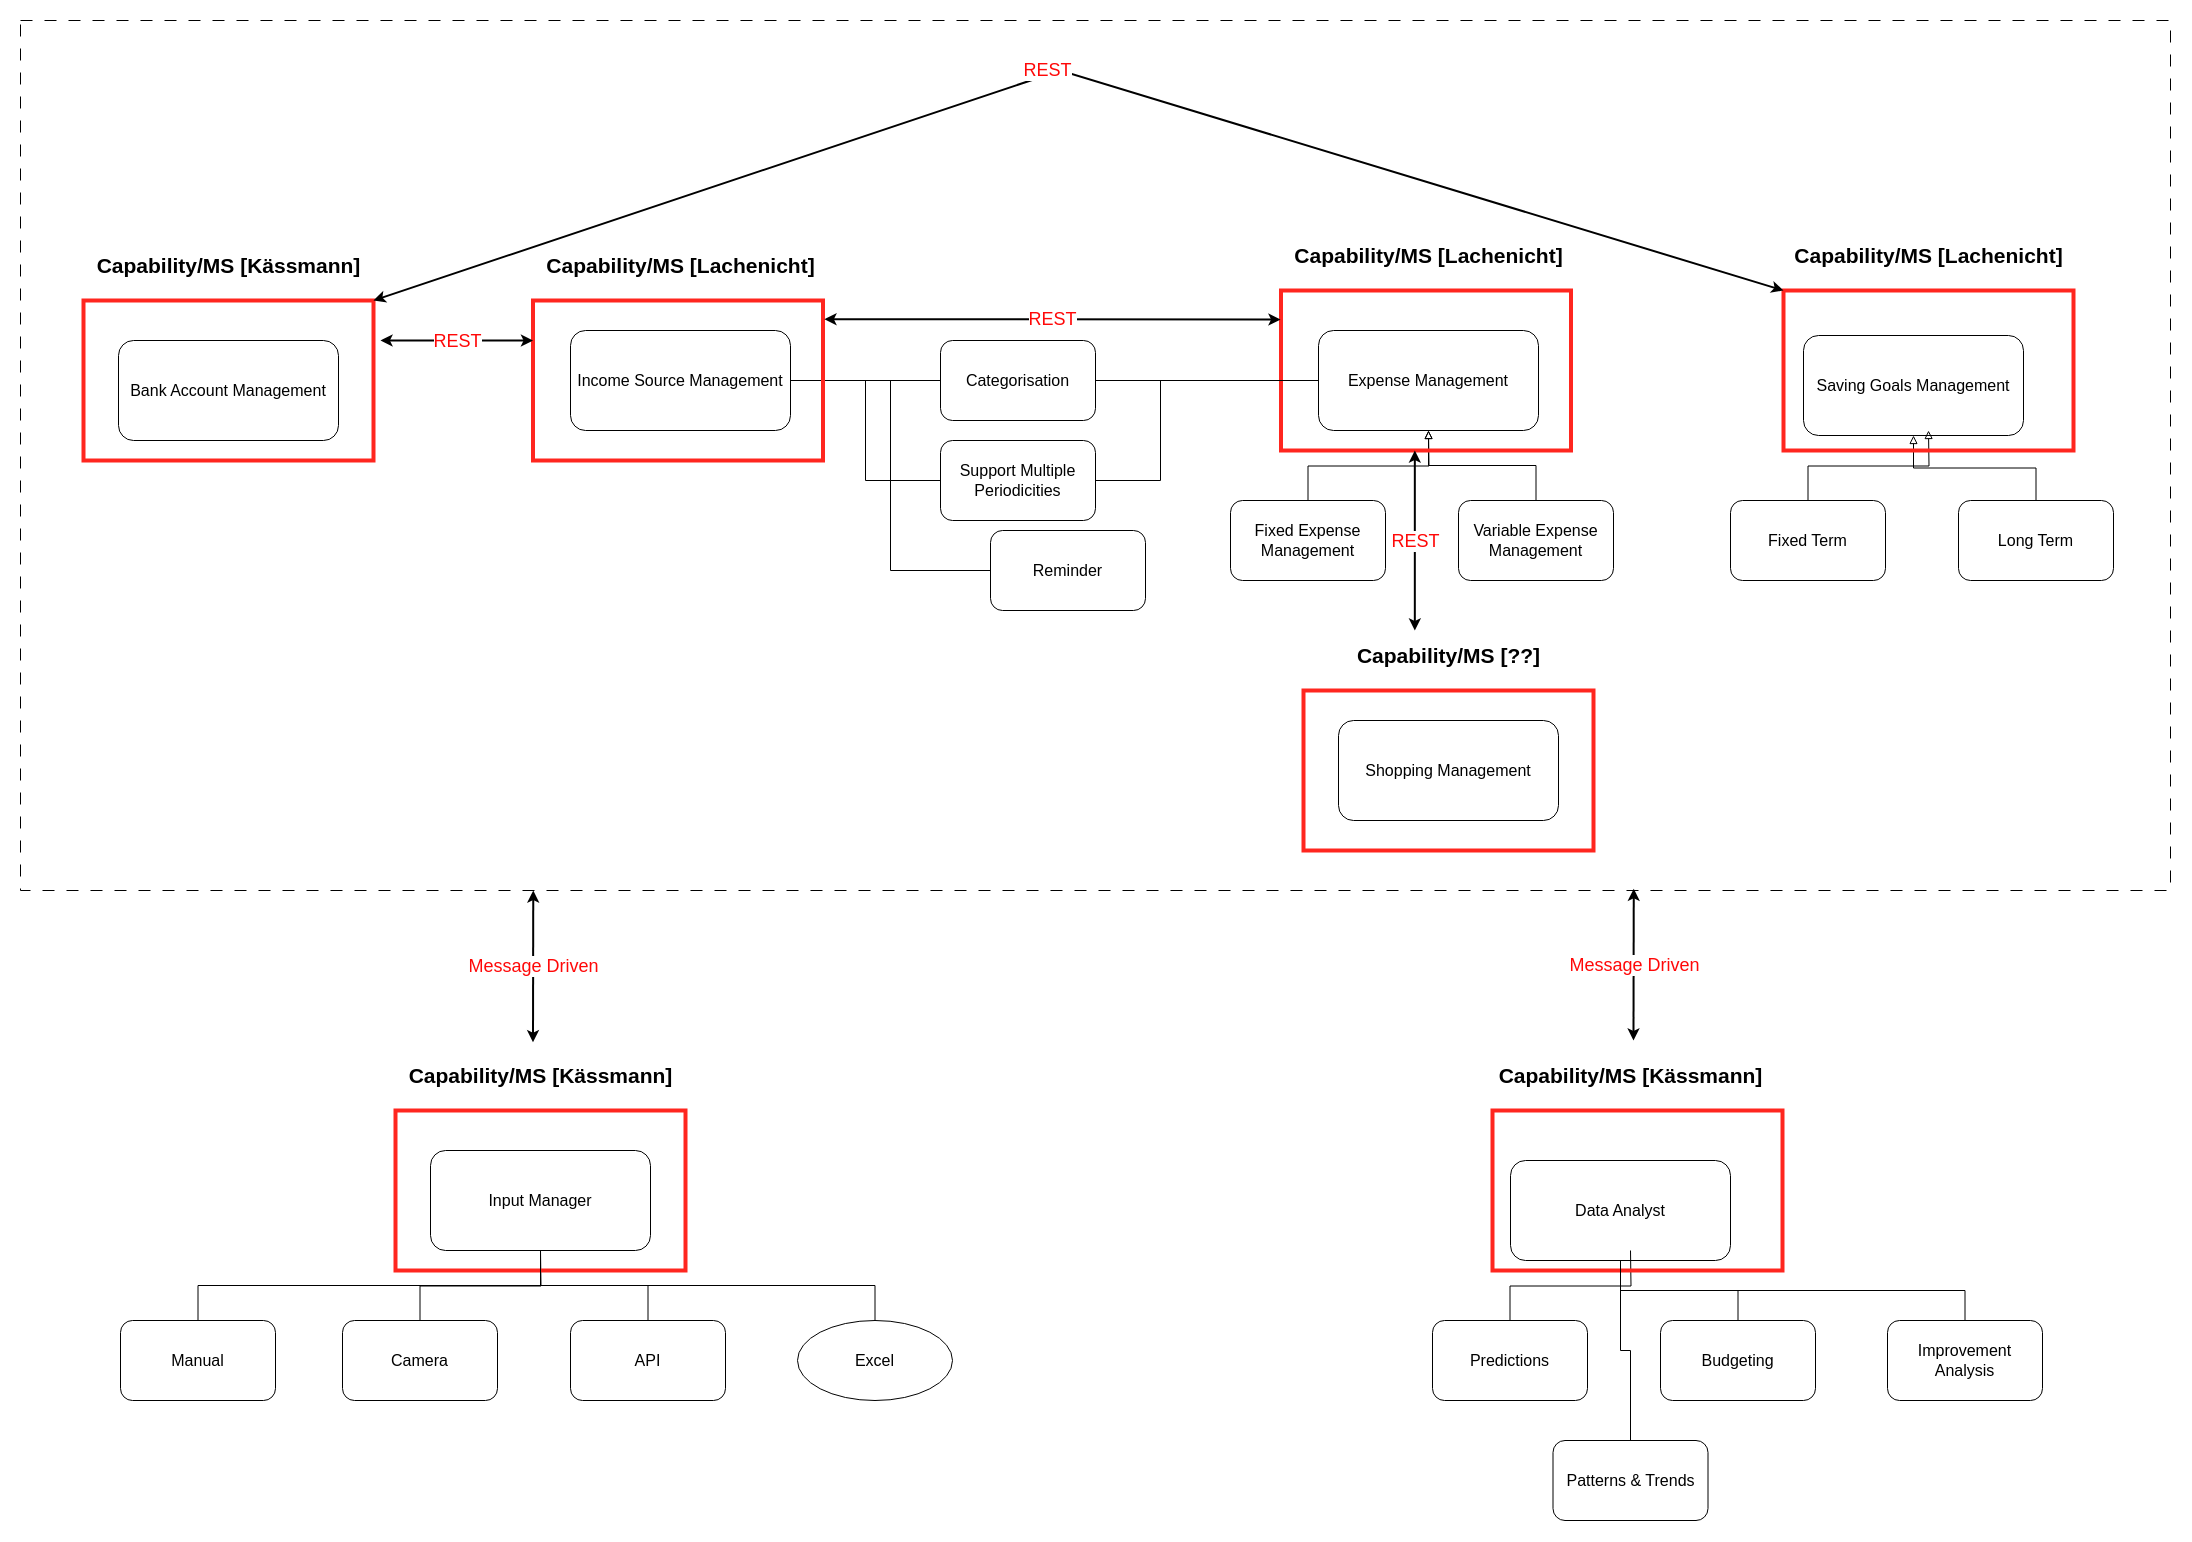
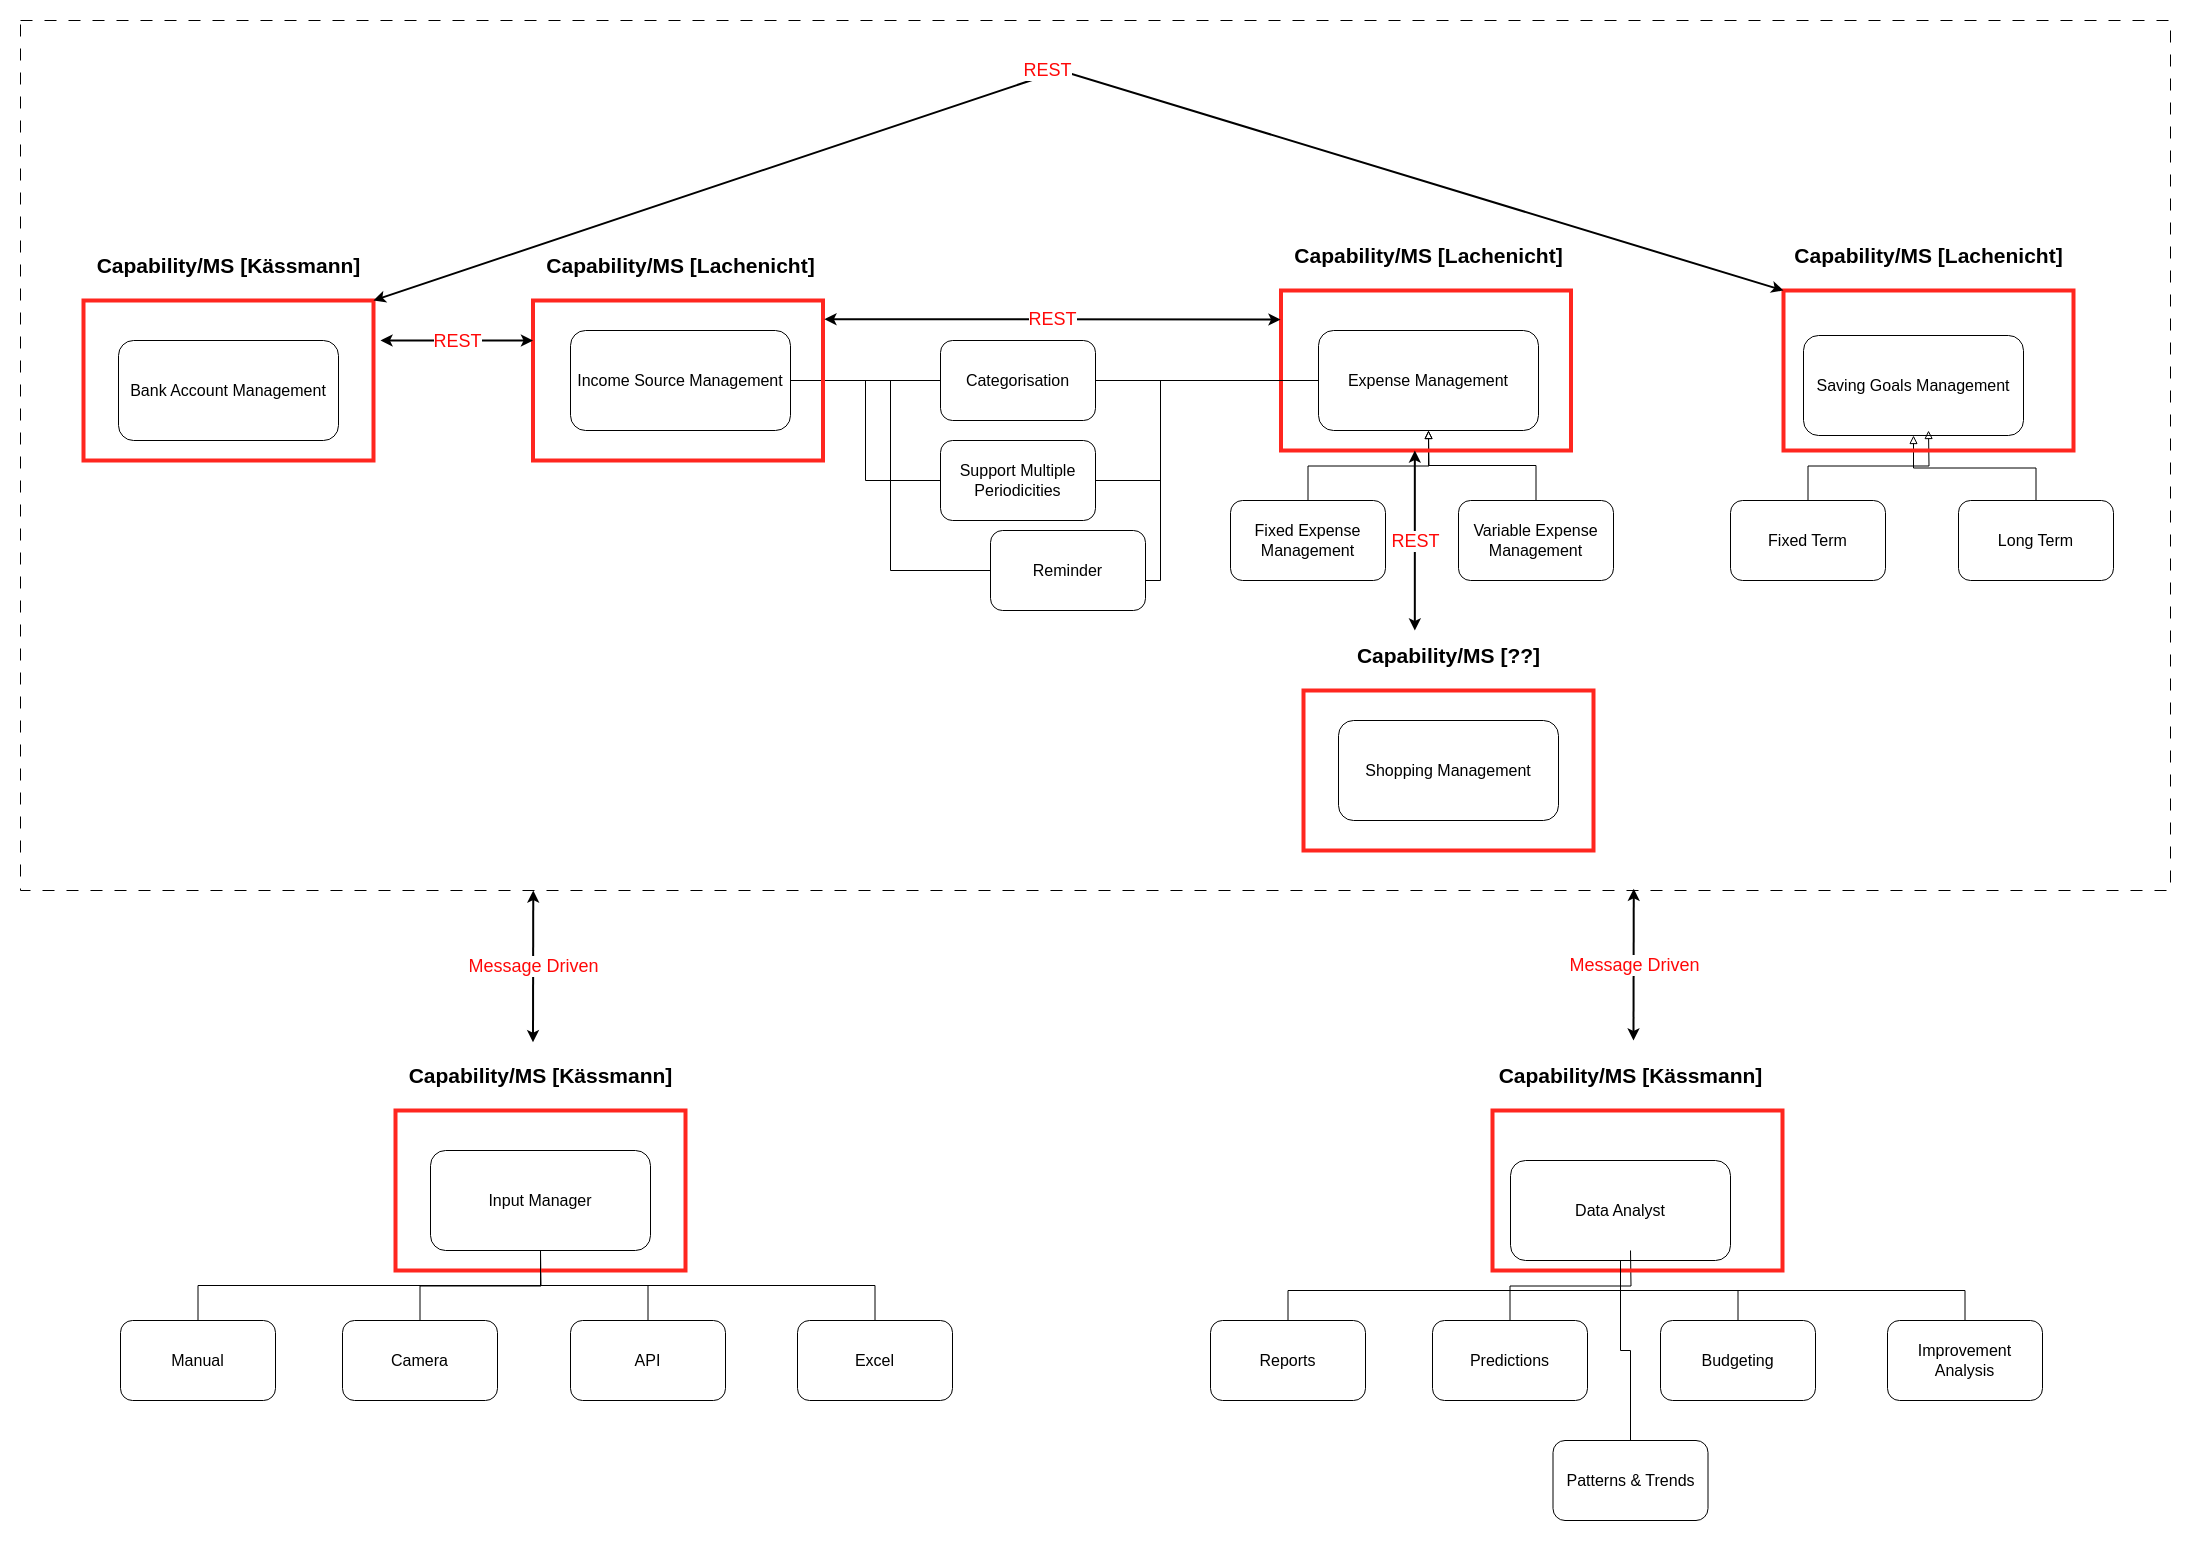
edge "Expense Management" -- "Reminder": added
edge "Data Analyst" -- "Reports": added
node "Excel": shape ellipse -> rounded rectangle
node "Reports": added
